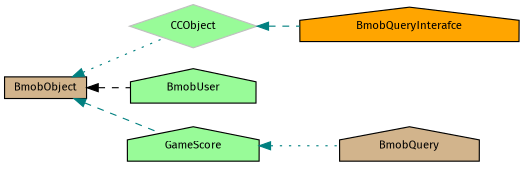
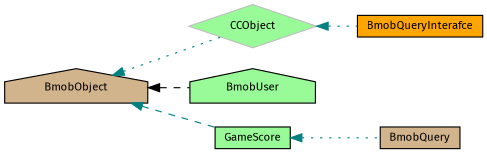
edge "BmobQueryInterafce" -> "CCObject": style dashed -> dotted
node "BmobQueryInterafce": shape house -> box
node "BmobObject": shape box -> house
node "GameScore": shape house -> box
node "BmobQuery": shape house -> box
